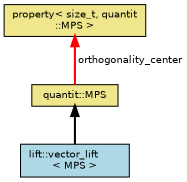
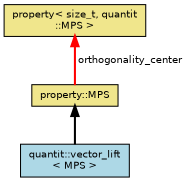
node "quantit::MPS": label "quantit::MPS" -> "property::MPS"
node "lift::vector_lift < MPS >": label "lift::vector_lift < MPS >" -> "quantit::vector_lift < MPS >"
